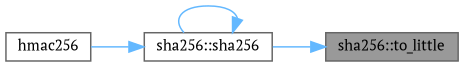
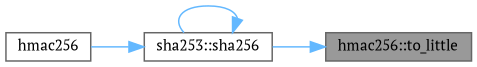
node "sha256::sha256": label "sha256::sha256" -> "sha253::sha256"
node "sha256::to_little": label "sha256::to_little" -> "hmac256::to_little"
